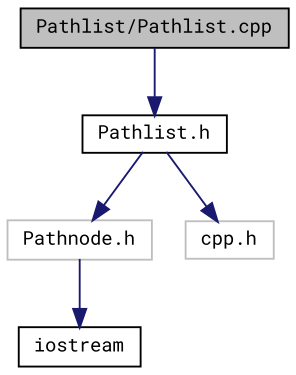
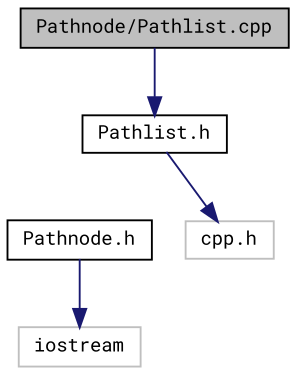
node "Pathlist/Pathlist.cpp": label "Pathlist/Pathlist.cpp" -> "Pathnode/Pathlist.cpp"
edge "Pathlist.h" -> "Pathnode.h": removed
node "Pathnode.h": color grey75 -> black
node "iostream": color black -> grey75
